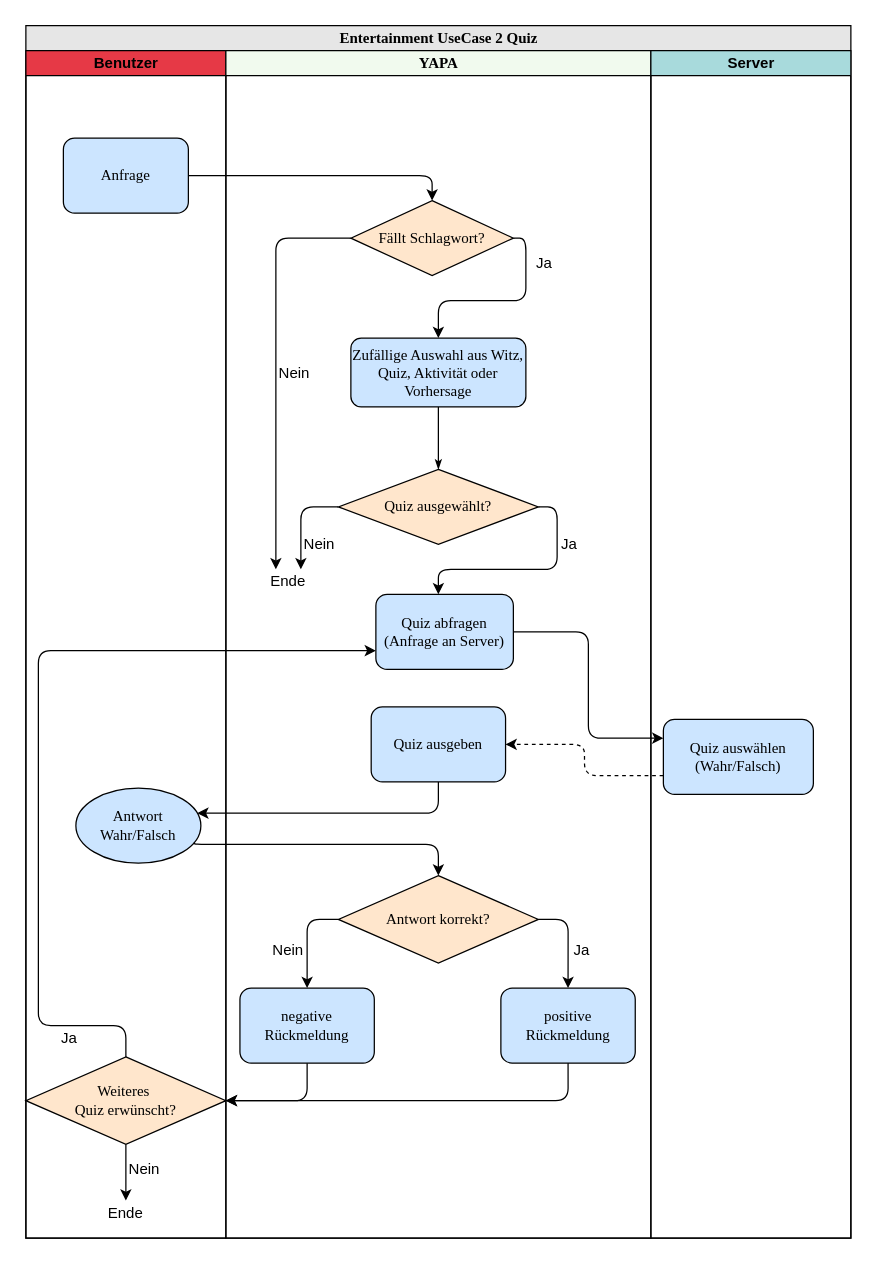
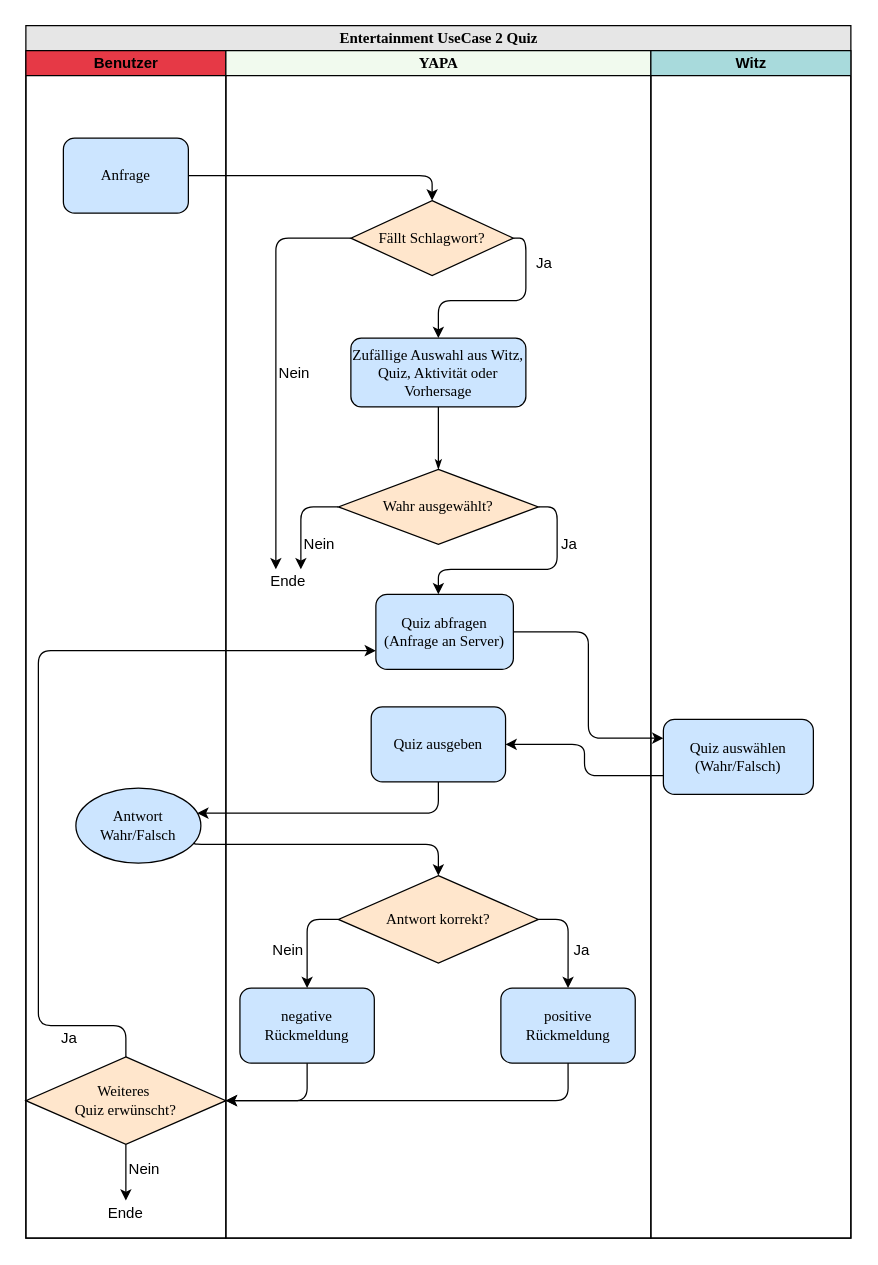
node "Server": label "Server" -> "Witz"
node "Quiz ausgewählt?": label "Quiz ausgewählt?" -> "Wahr ausgewählt?"
edge "Quiz auswählen (Wahr/Falsch)" -> "Quiz ausgeben": style dashed -> solid
